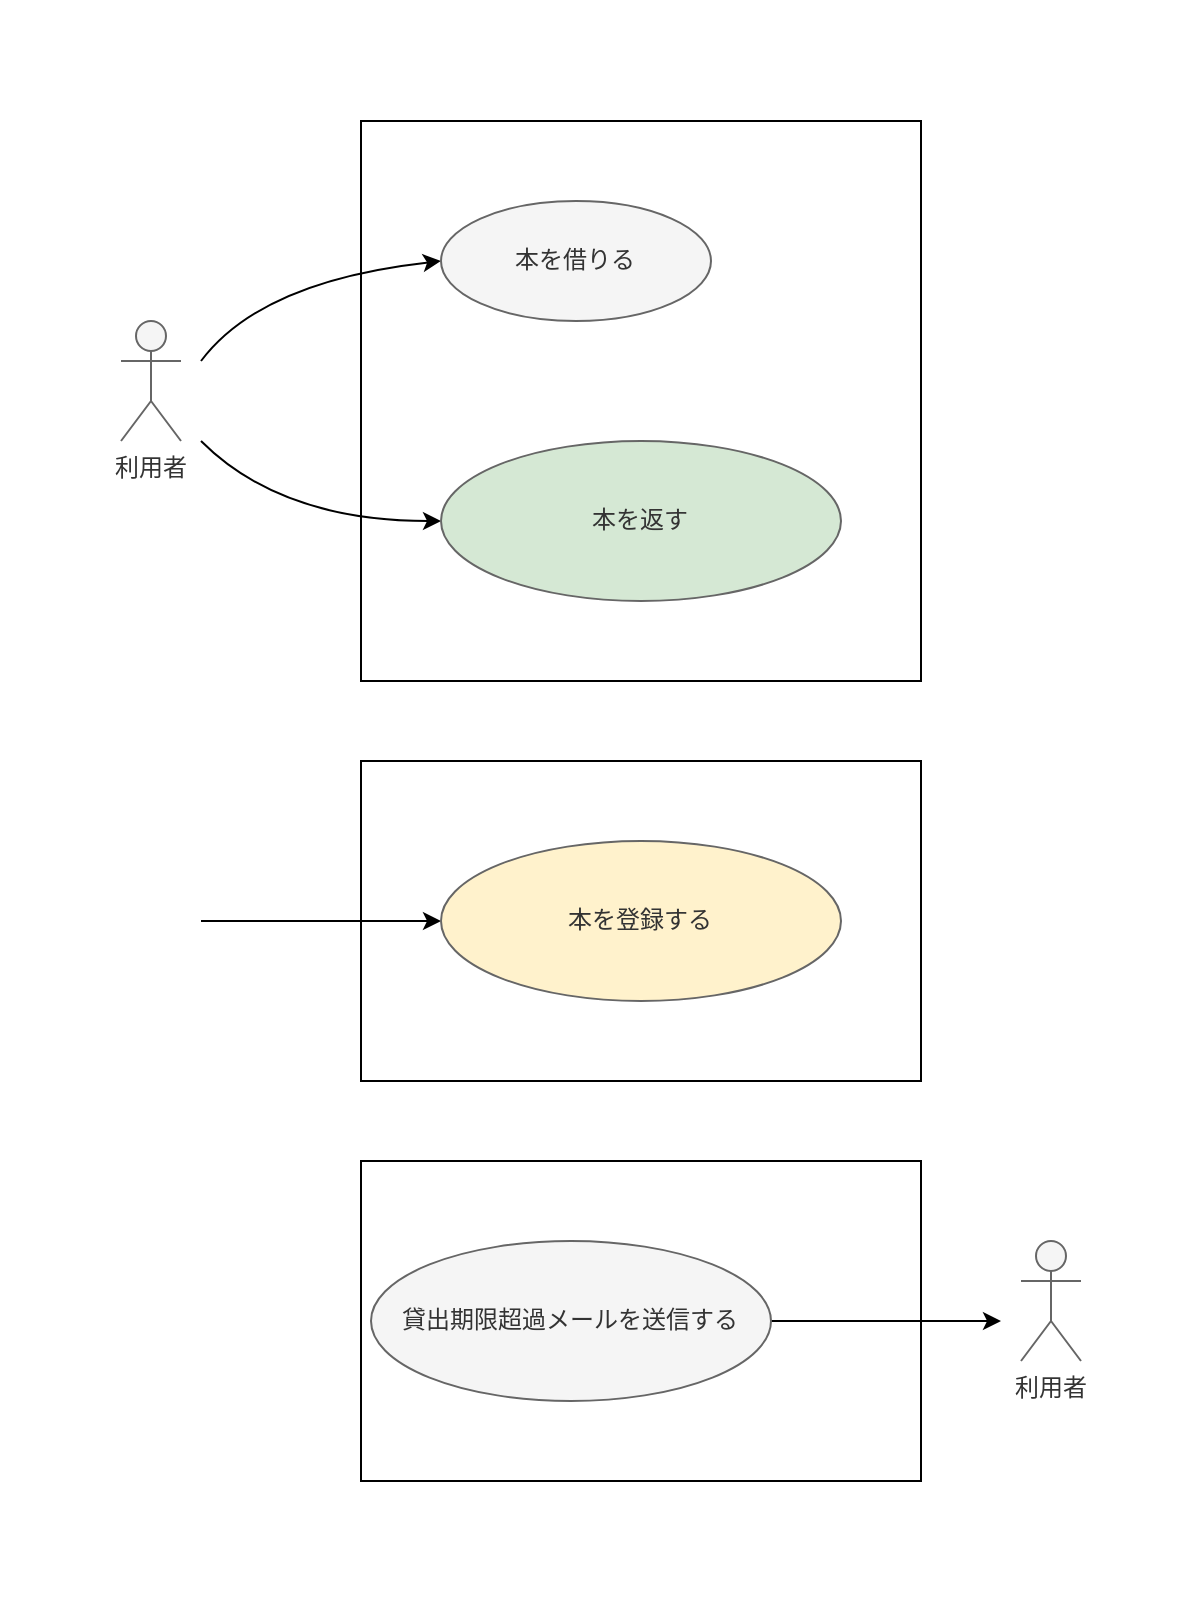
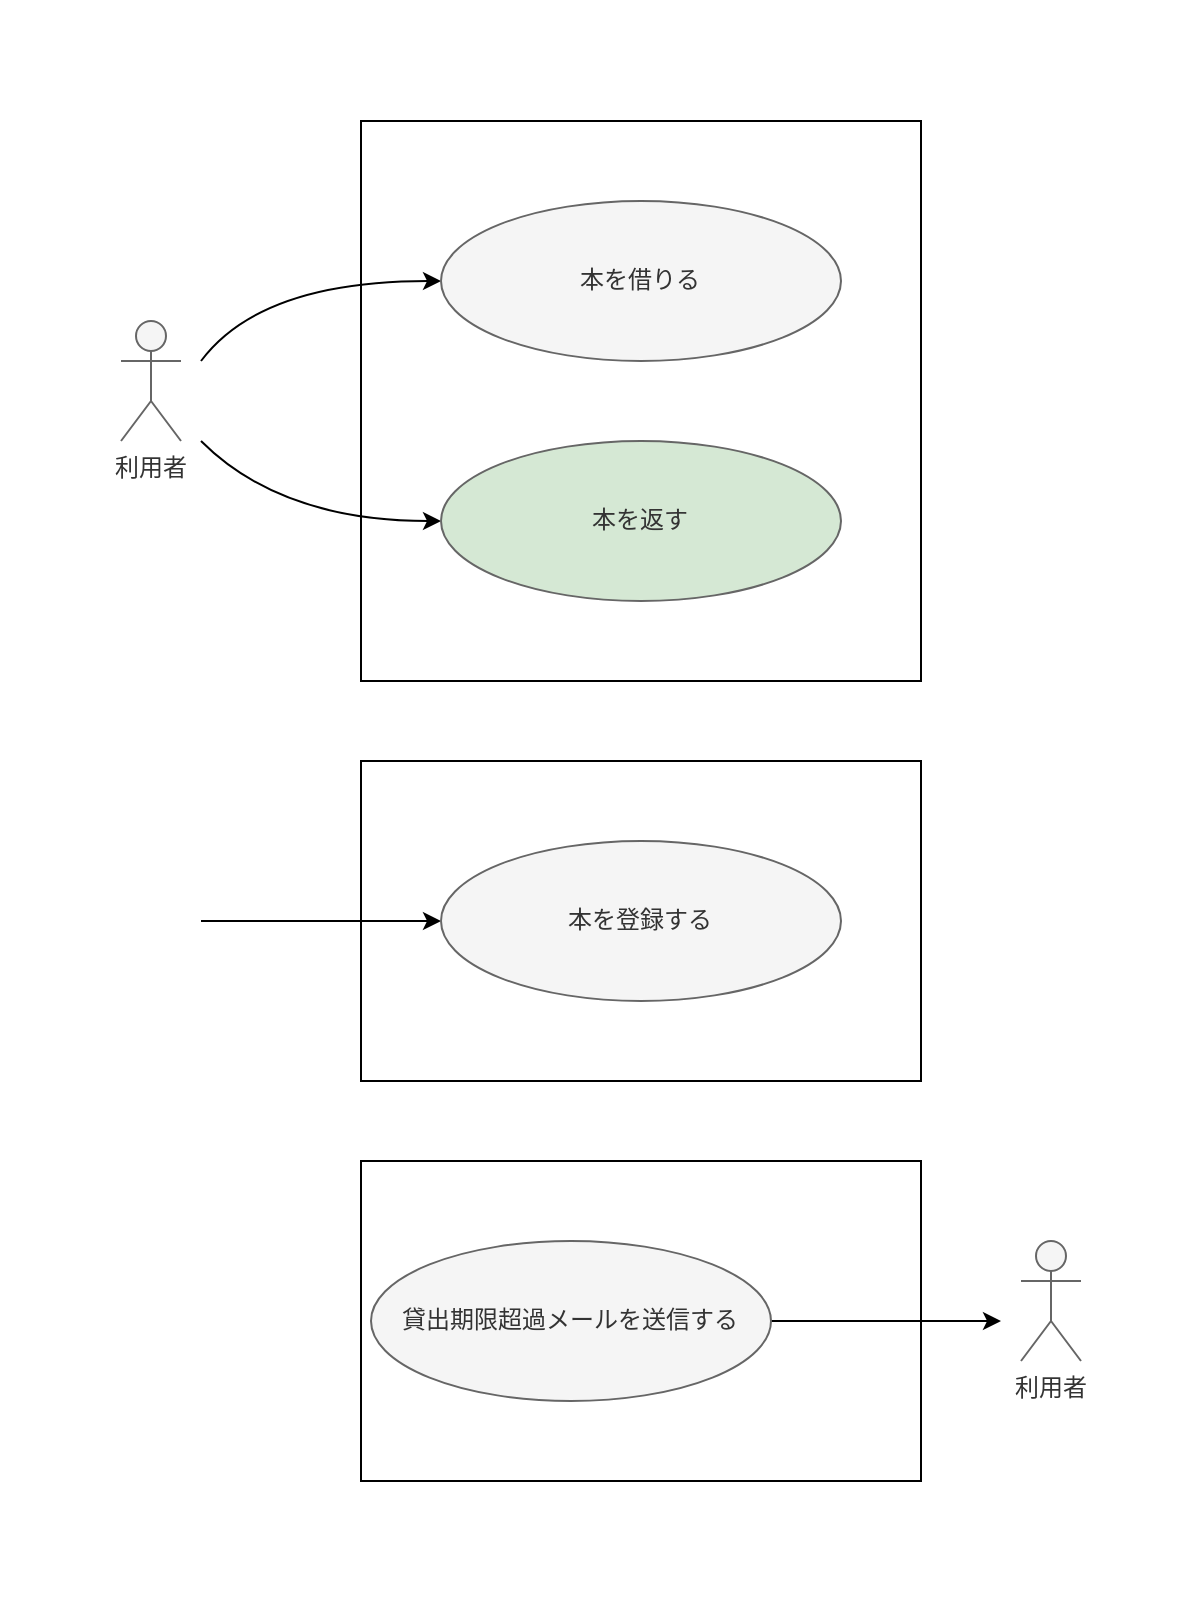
node "本を借りる": size 270x120 -> 400x160
node "本を登録する": fillcolor #fff2cc -> #f5f5f5
